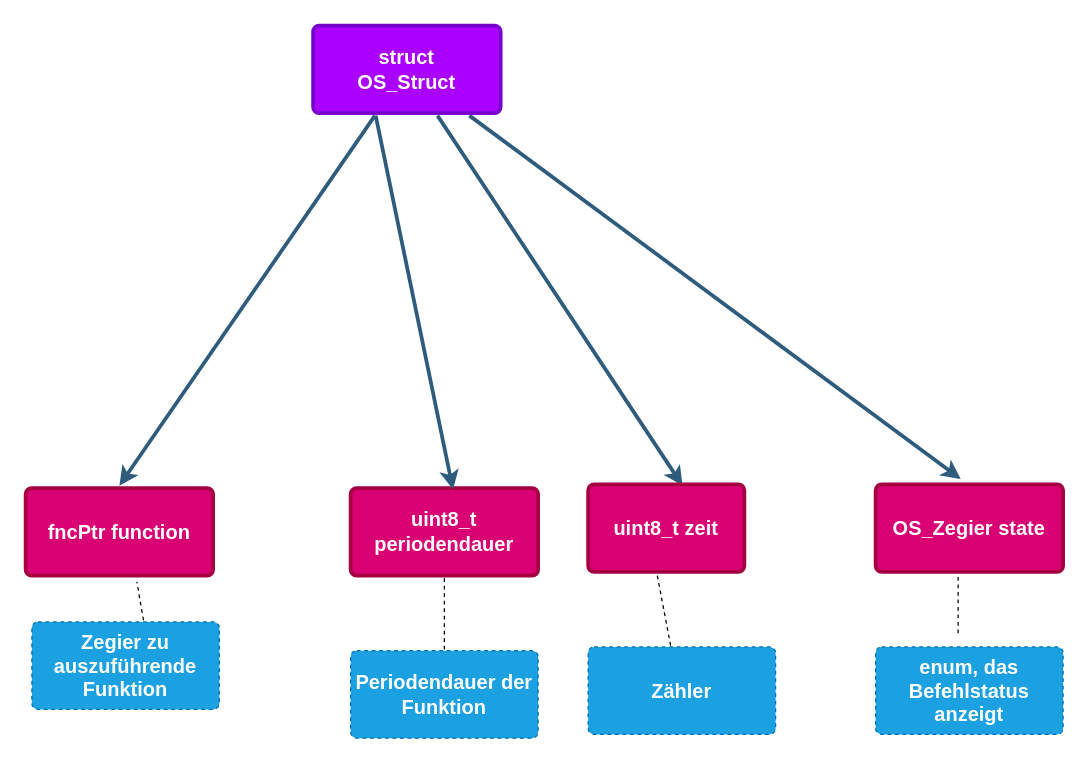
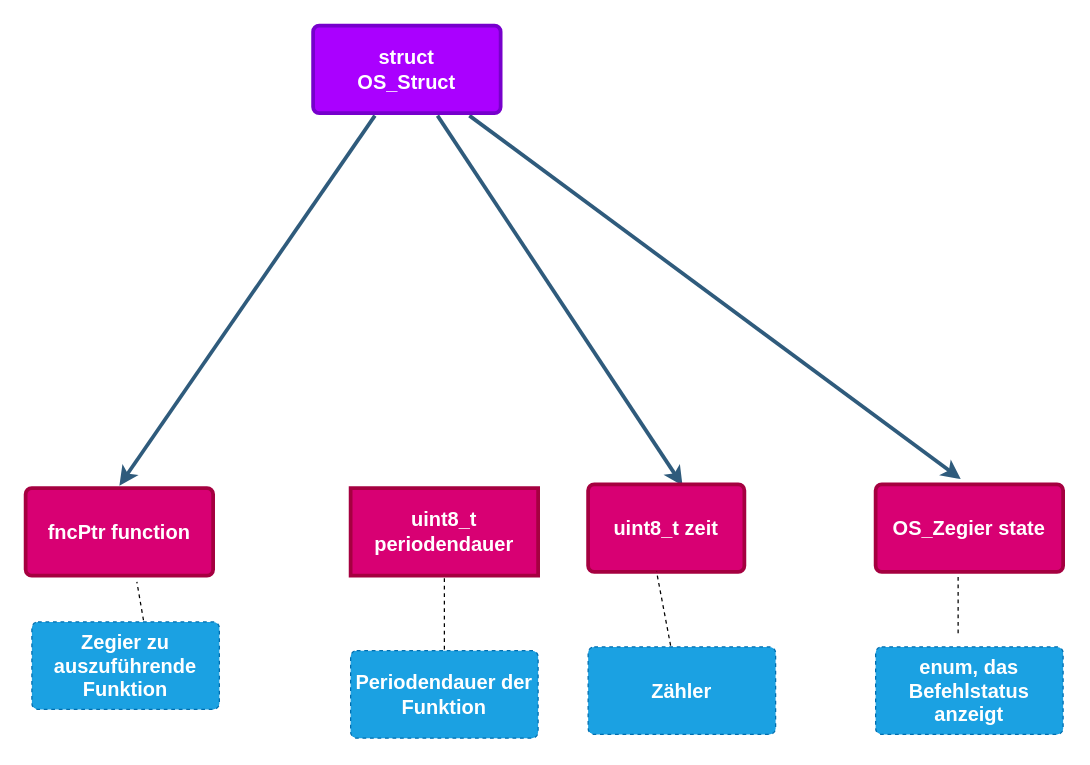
edge "struct OS_Struct" -> "uint8_t periodendauer": removed
node "uint8_t periodendauer": shape rounded rectangle -> rectangle
